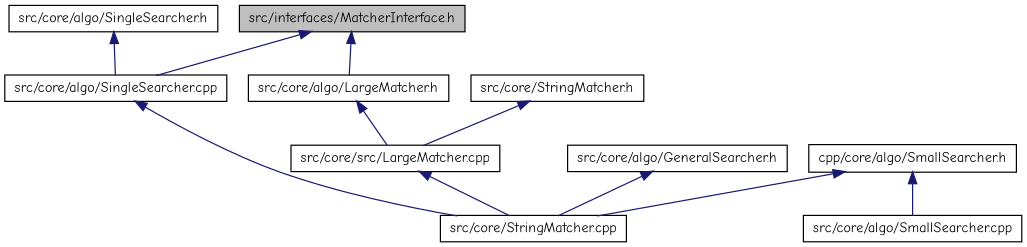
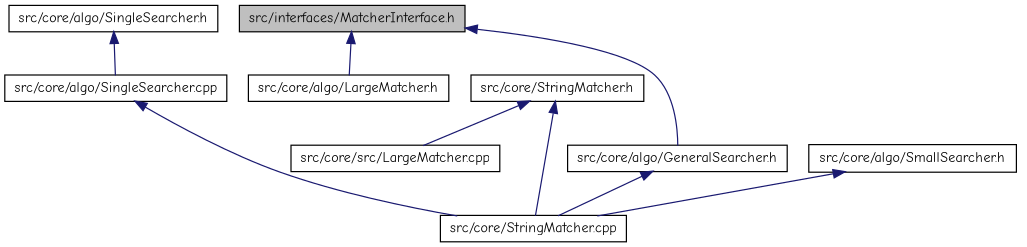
edge "src/core/algo/SingleSearcher.cpp" -> "src/interfaces/MatcherInterface.h": now "src/core/algo/GeneralSearcher.h" -> "src/interfaces/MatcherInterface.h"
edge "src/core/src/LargeMatcher.cpp" -> "src/core/algo/LargeMatcher.h": removed
node "cpp/core/algo/SmallSearcher.h": label "cpp/core/algo/SmallSearcher.h" -> "src/core/algo/SmallSearcher.h"
edge "src/core/StringMatcher.cpp" -> "src/core/src/LargeMatcher.cpp": now "src/core/StringMatcher.cpp" -> "src/core/StringMatcher.h"
node "src/core/algo/SmallSearcher.cpp": removed
